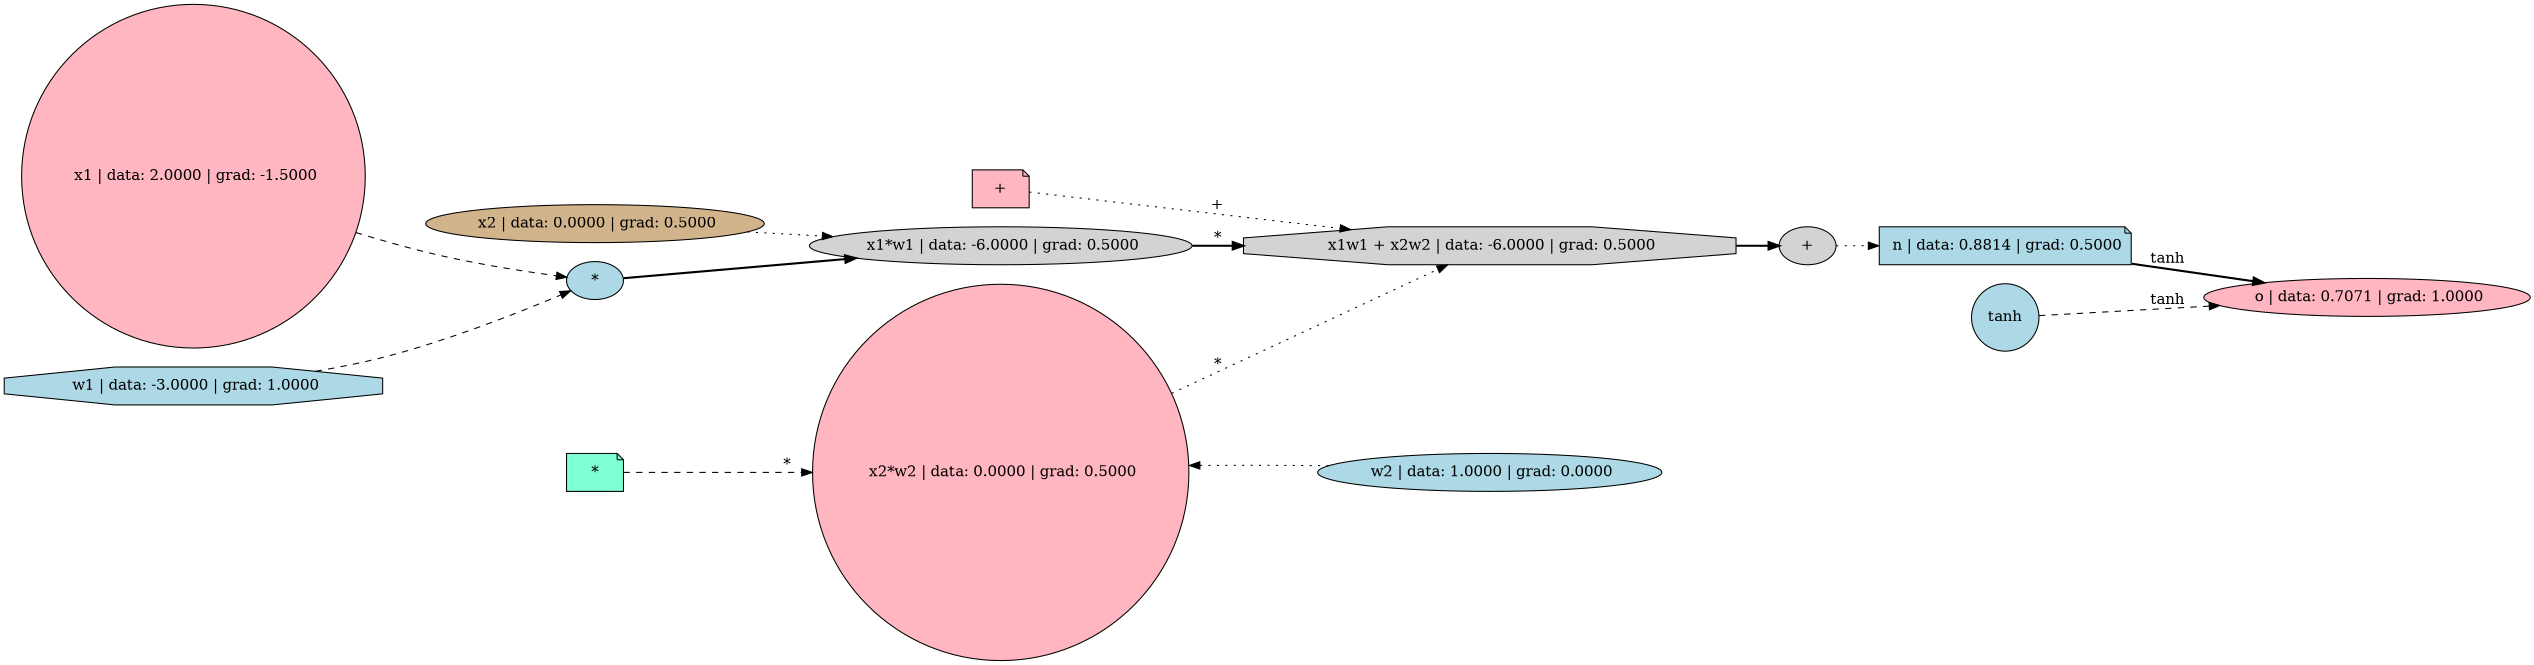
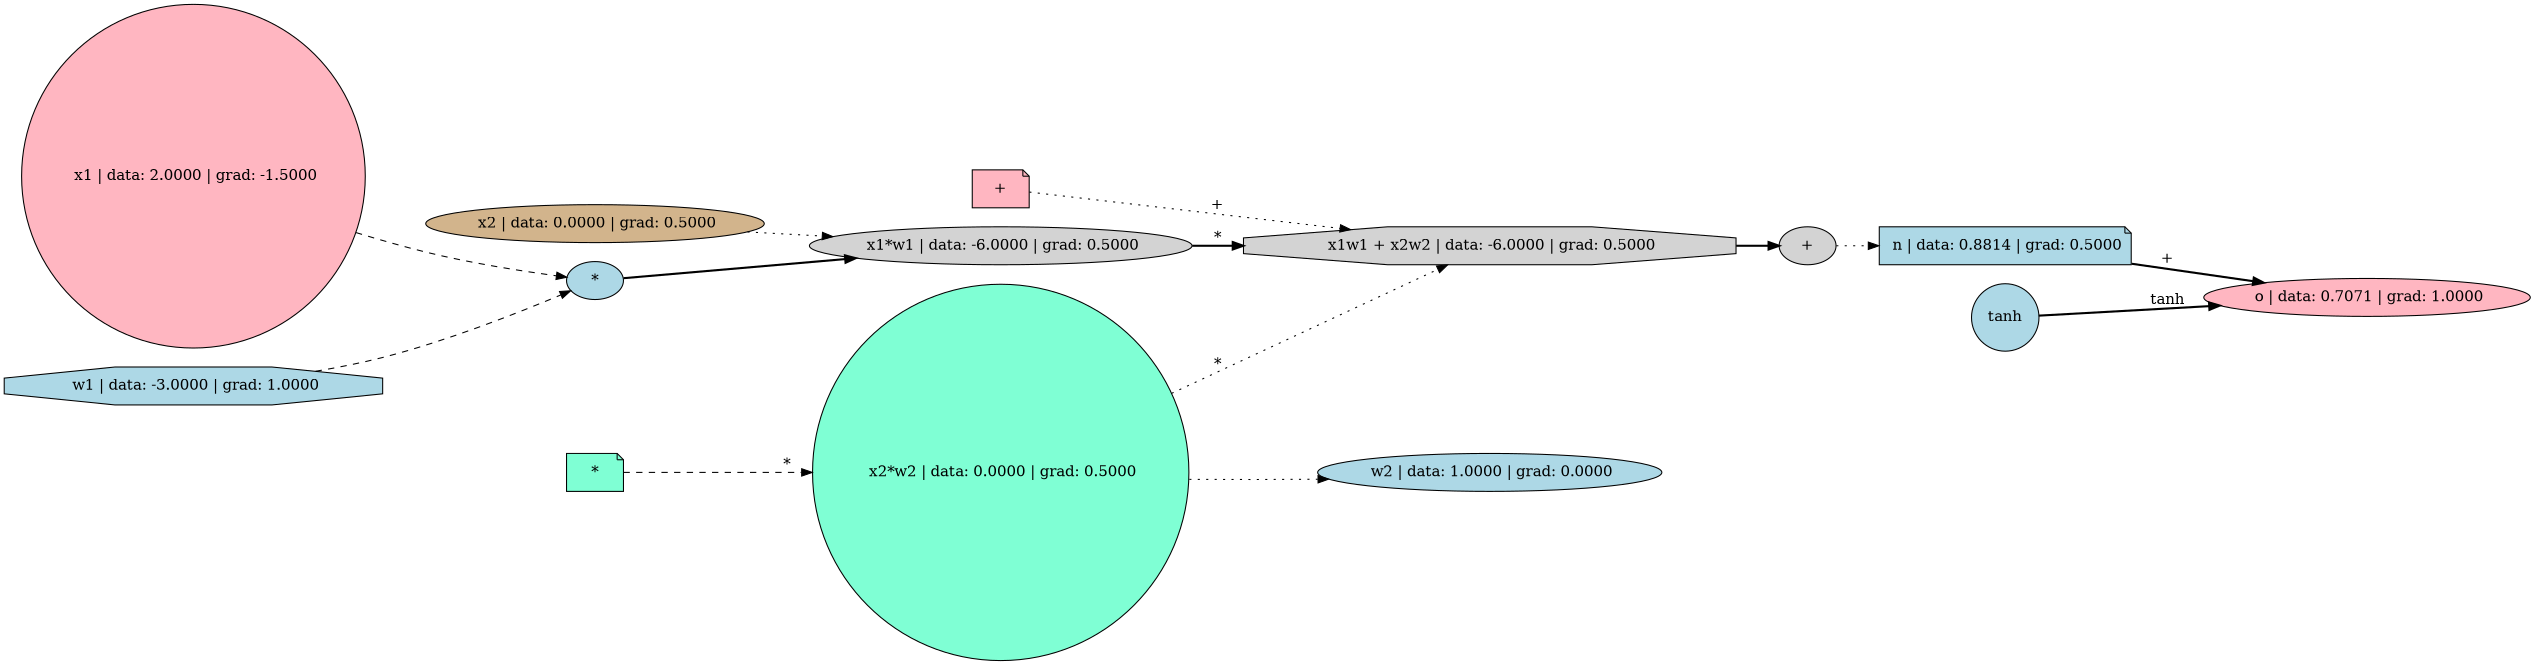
edge "n | data: 0.8814 | grad: 0.5000" -> "o | data: 0.7071 | grad: 1.0000": label "tanh" -> "+"
edge "tanh" -> "o | data: 0.7071 | grad: 1.0000": style dashed -> bold
edge "w2 | data: 1.0000 | grad: 0.0000" -> "x2*w2 | data: 0.0000 | grad: 0.5000": reversed
node "x2*w2 | data: 0.0000 | grad: 0.5000": fillcolor lightpink -> aquamarine
